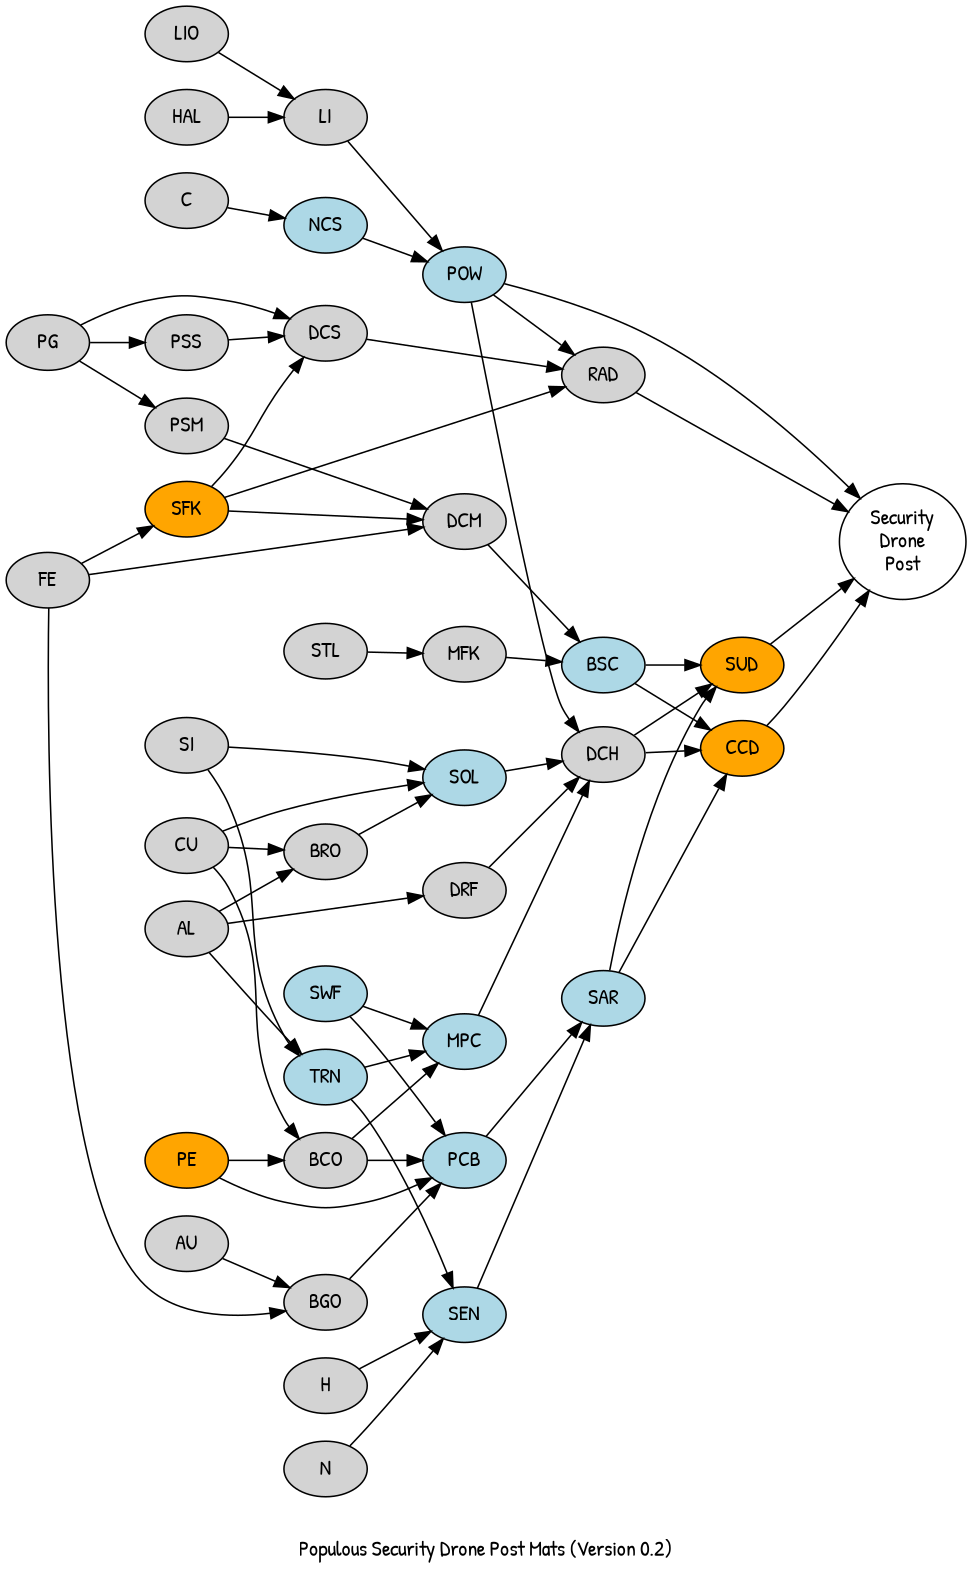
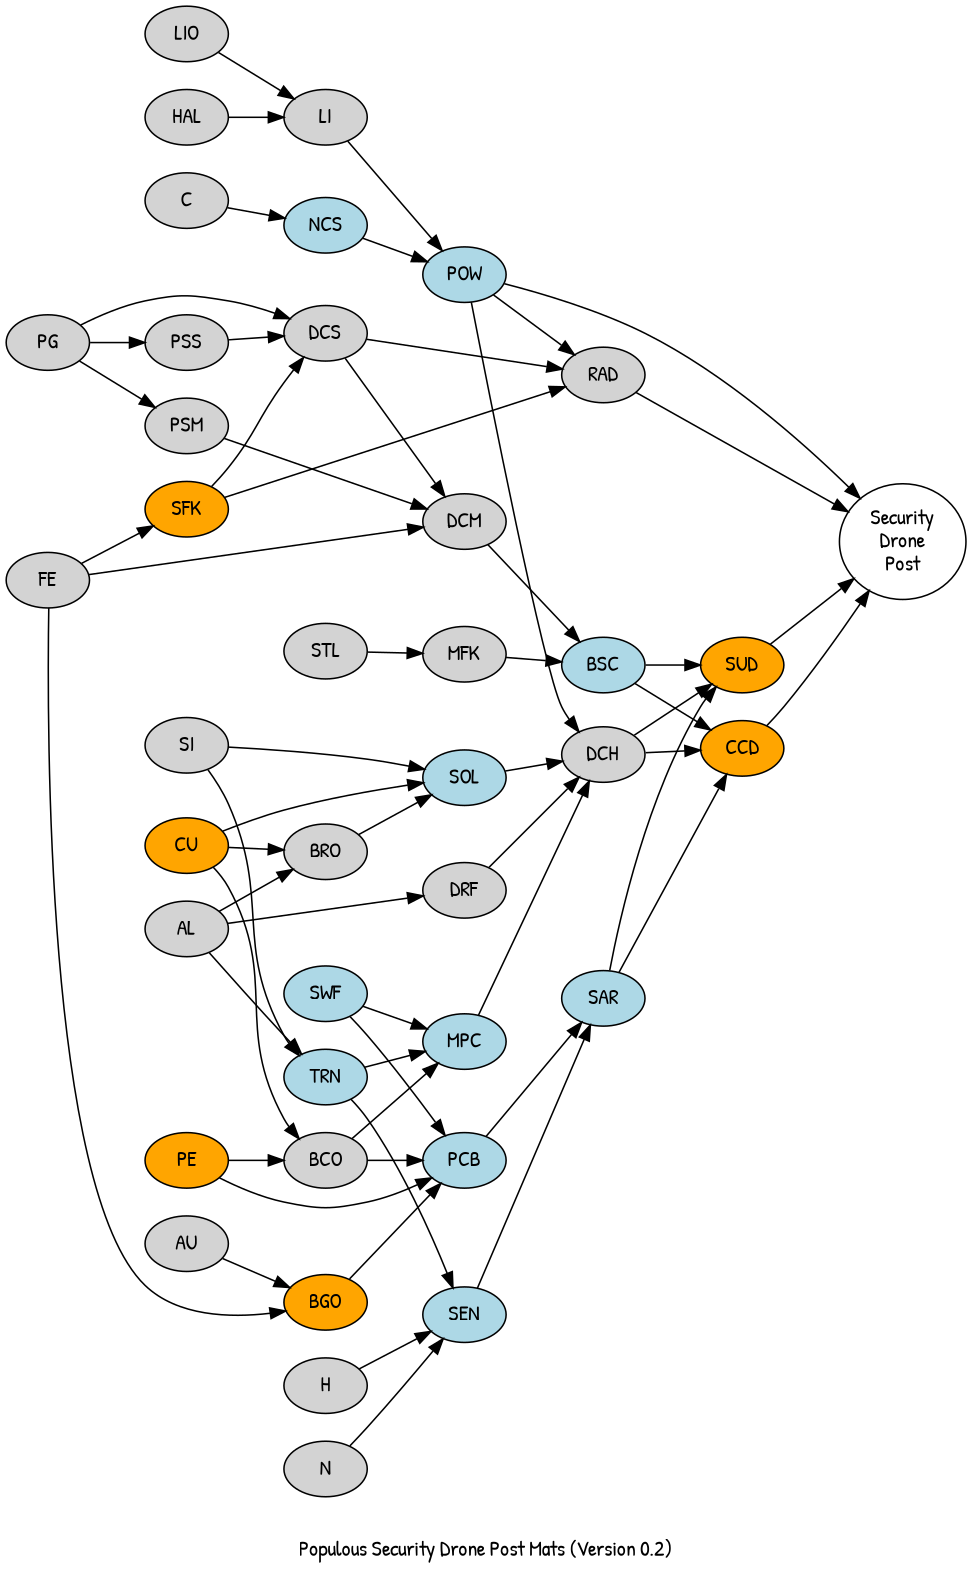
edge "SFK" -> "DCM": now "DCS" -> "DCM"
node "CU": fillcolor lightgray -> orange
node "BGO": fillcolor lightgray -> orange
